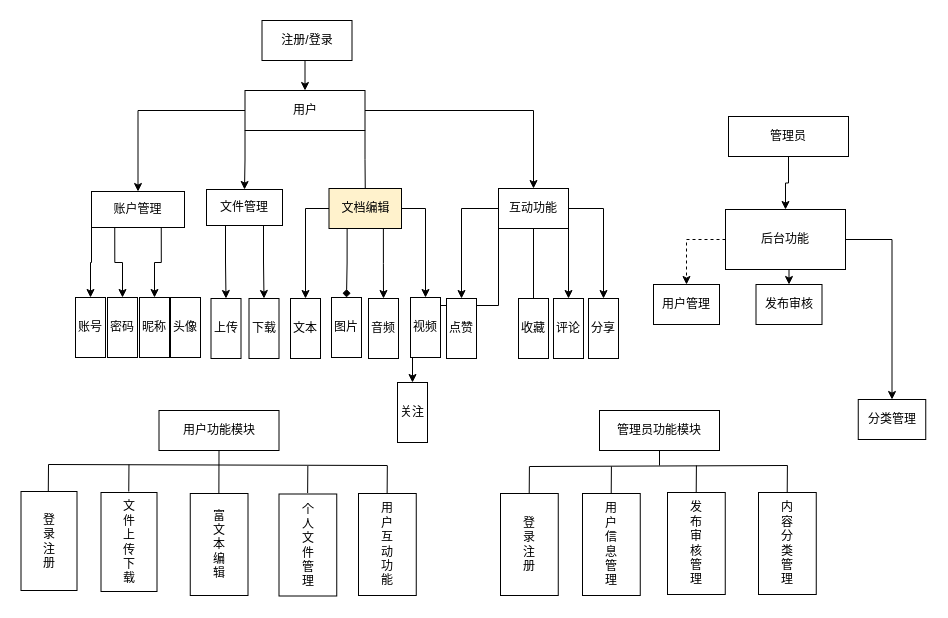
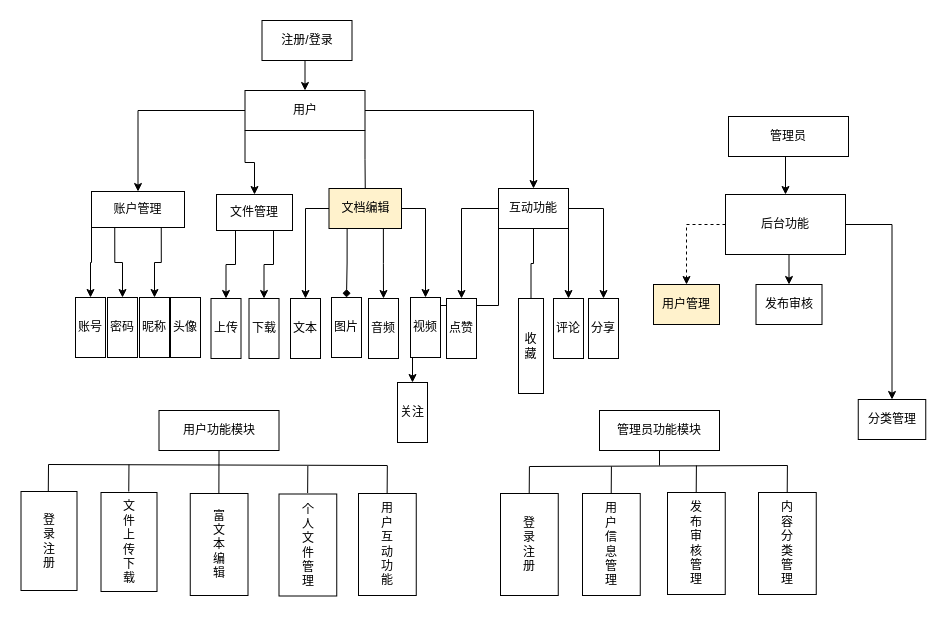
node "文件管理": moved (245, 208) -> (255, 213)
node "后台功能": moved (786, 240) -> (786, 225)
node "用户管理": fillcolor #ffffff -> #fff2cc
node "收藏": size 30x60 -> 25x95
